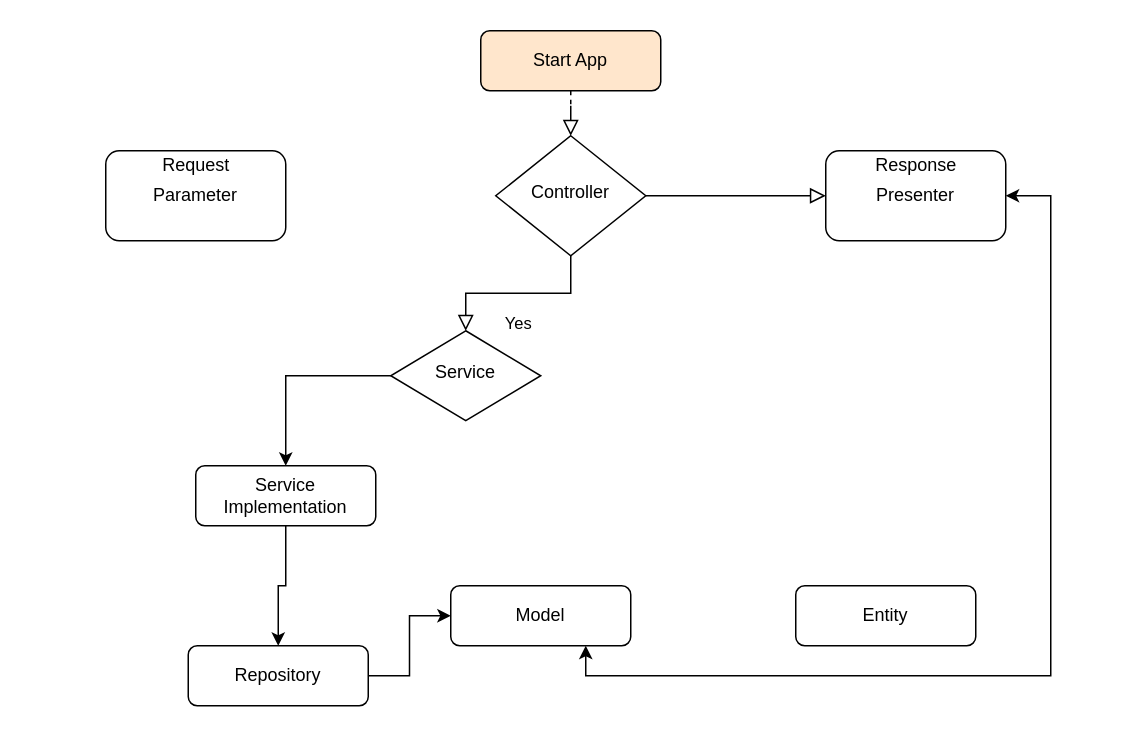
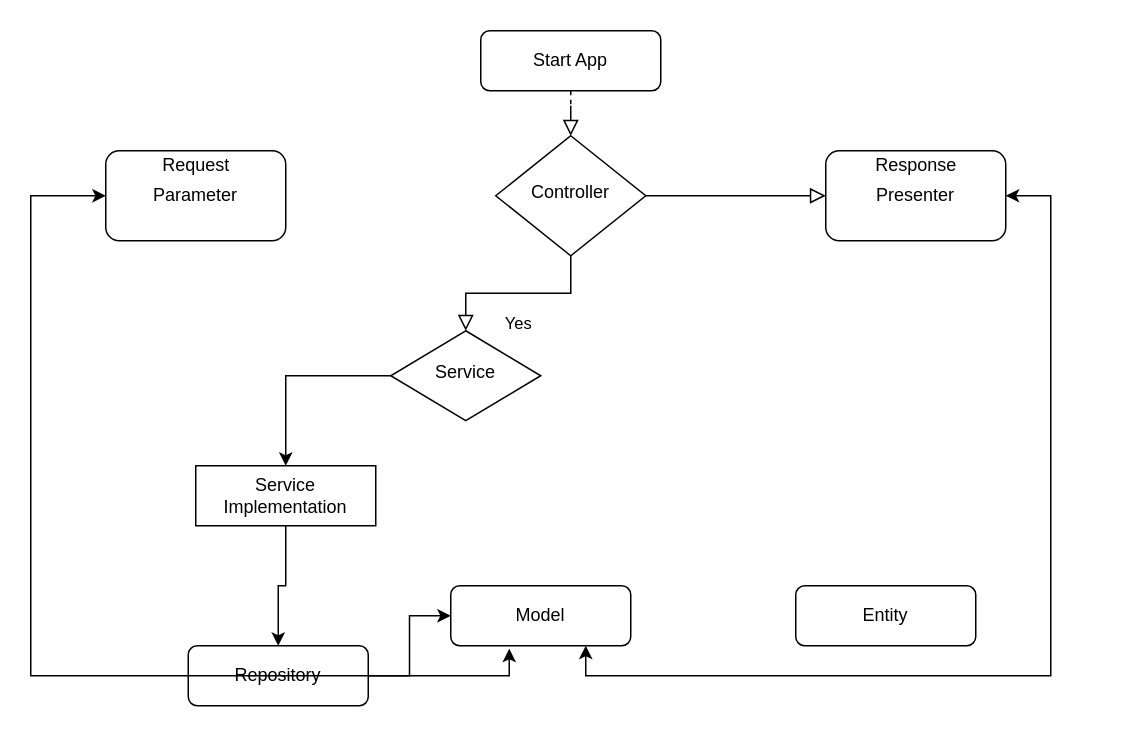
node "Start App": fillcolor #ffe6cc -> #ffffff
node "Service Implementation": shape rounded rectangle -> rectangle
edge "Parameter" -- "Model": added
